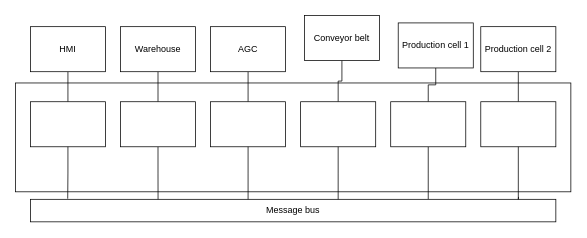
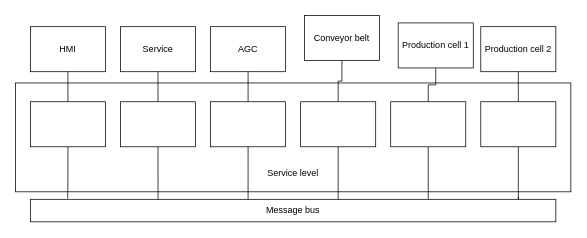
node "Warehouse": label "Warehouse" -> "Service"
node "Service level": added
